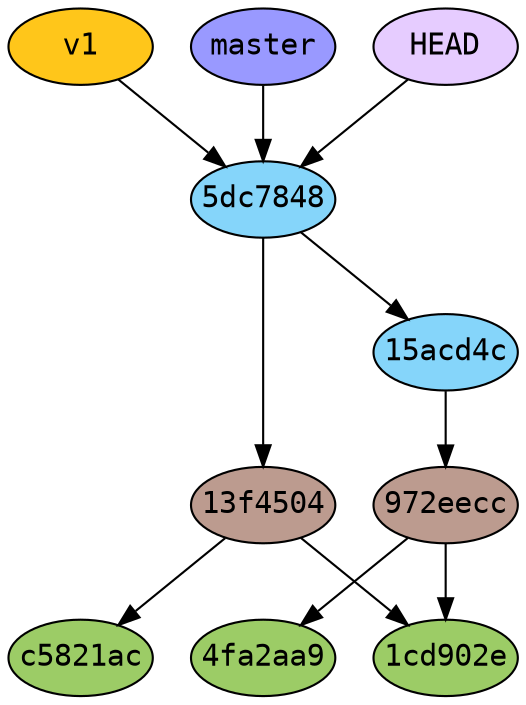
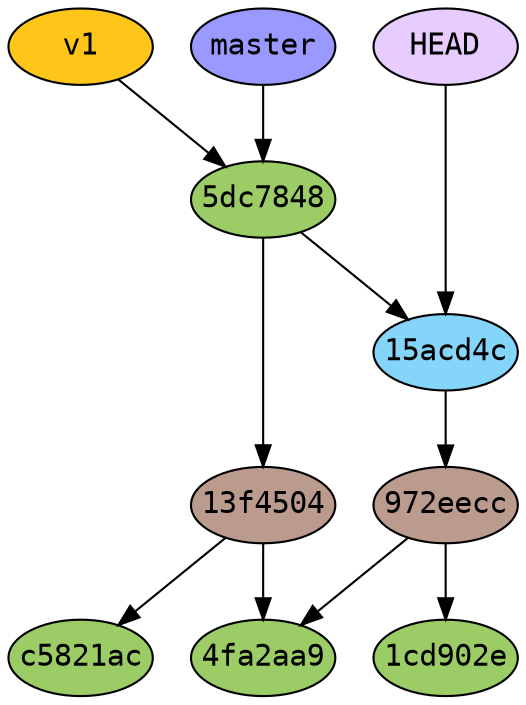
edge "HEAD" -> "5dc7848": now "HEAD" -> "15acd4c"
node "5dc7848": fillcolor #85d5fa -> #9ccc66
edge "13f4504" -> "1cd902e": now "13f4504" -> "4fa2aa9"
